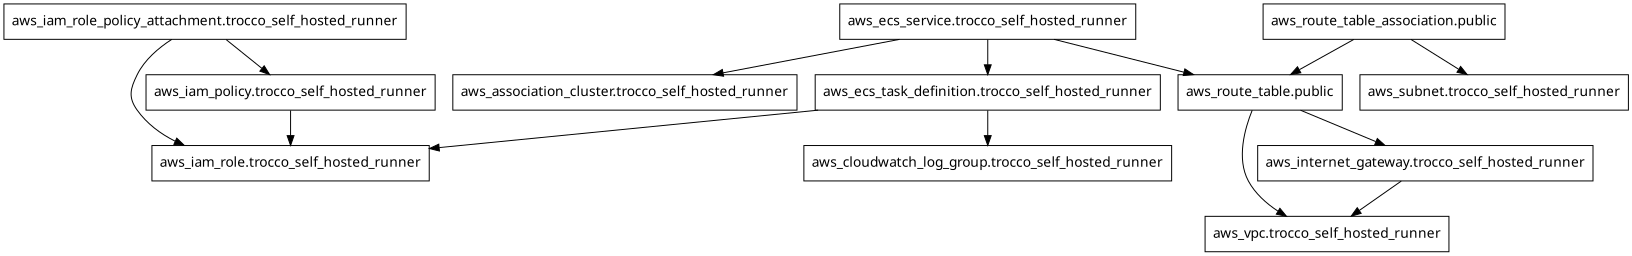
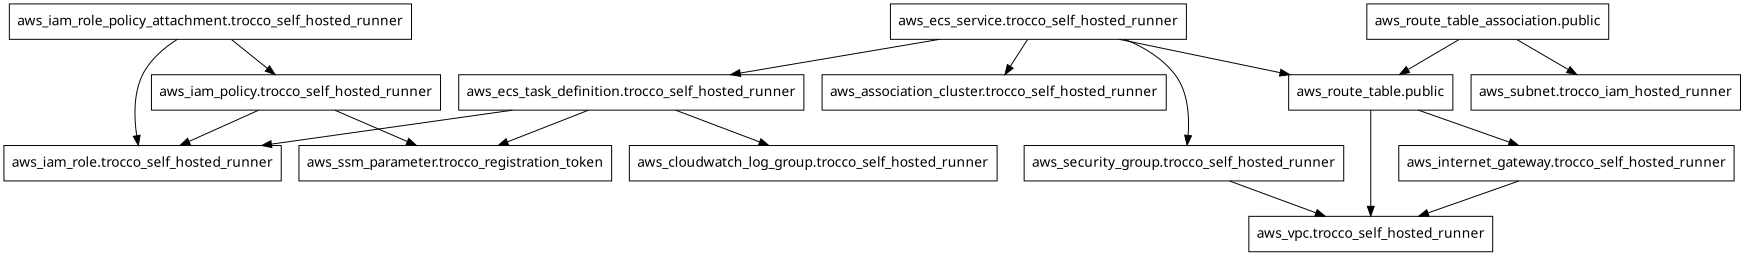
node "aws_subnet.trocco_self_hosted_runner": label "aws_subnet.trocco_self_hosted_runner" -> "aws_subnet.trocco_iam_hosted_runner"
node "aws_ssm_parameter.trocco_registration_token": added
node "aws_security_group.trocco_self_hosted_runner": added
